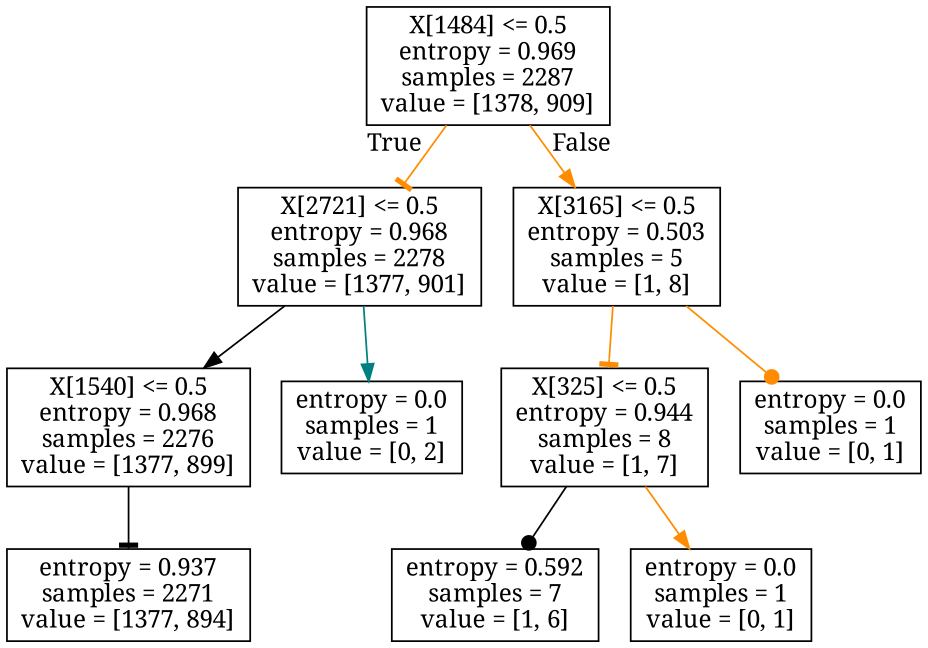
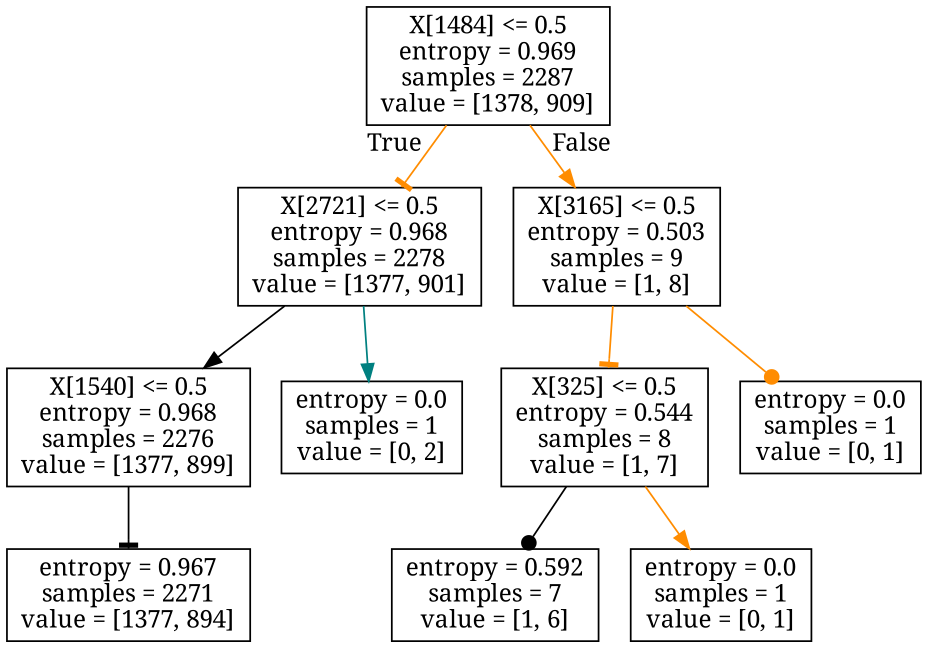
node "X[3165] <= 0.5 entropy = 0.503 samples = 5 value = [1, 8]": label "X[3165] <= 0.5 entropy = 0.503 samples = 5 value = [1, 8]" -> "X[3165] <= 0.5 entropy = 0.503 samples = 9 value = [1, 8]"
node "X[325] <= 0.5 entropy = 0.944 samples = 8 value = [1, 7]": label "X[325] <= 0.5 entropy = 0.944 samples = 8 value = [1, 7]" -> "X[325] <= 0.5 entropy = 0.544 samples = 8 value = [1, 7]"
node "entropy = 0.937 samples = 2271 value = [1377, 894]": label "entropy = 0.937 samples = 2271 value = [1377, 894]" -> "entropy = 0.967 samples = 2271 value = [1377, 894]"
